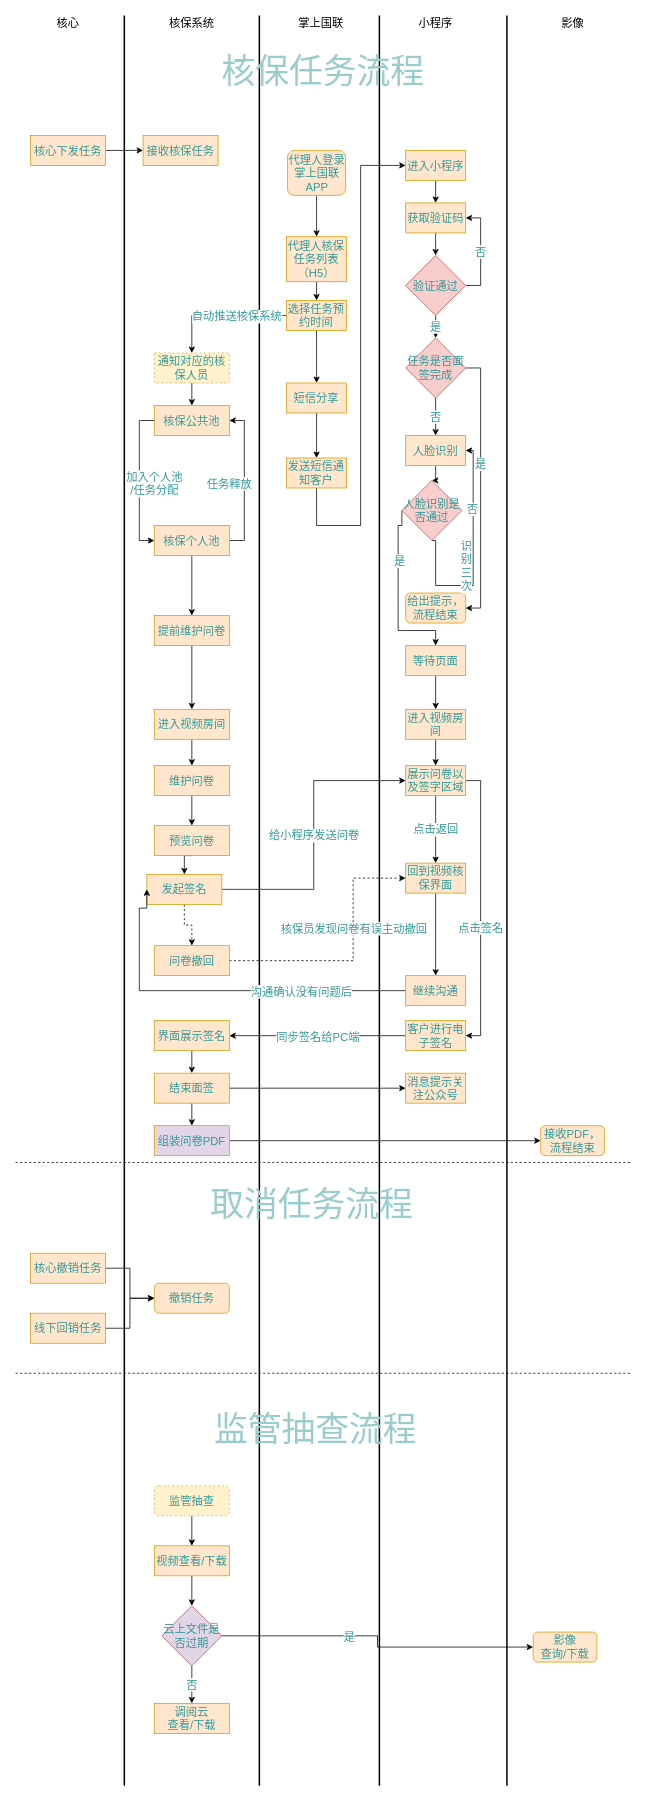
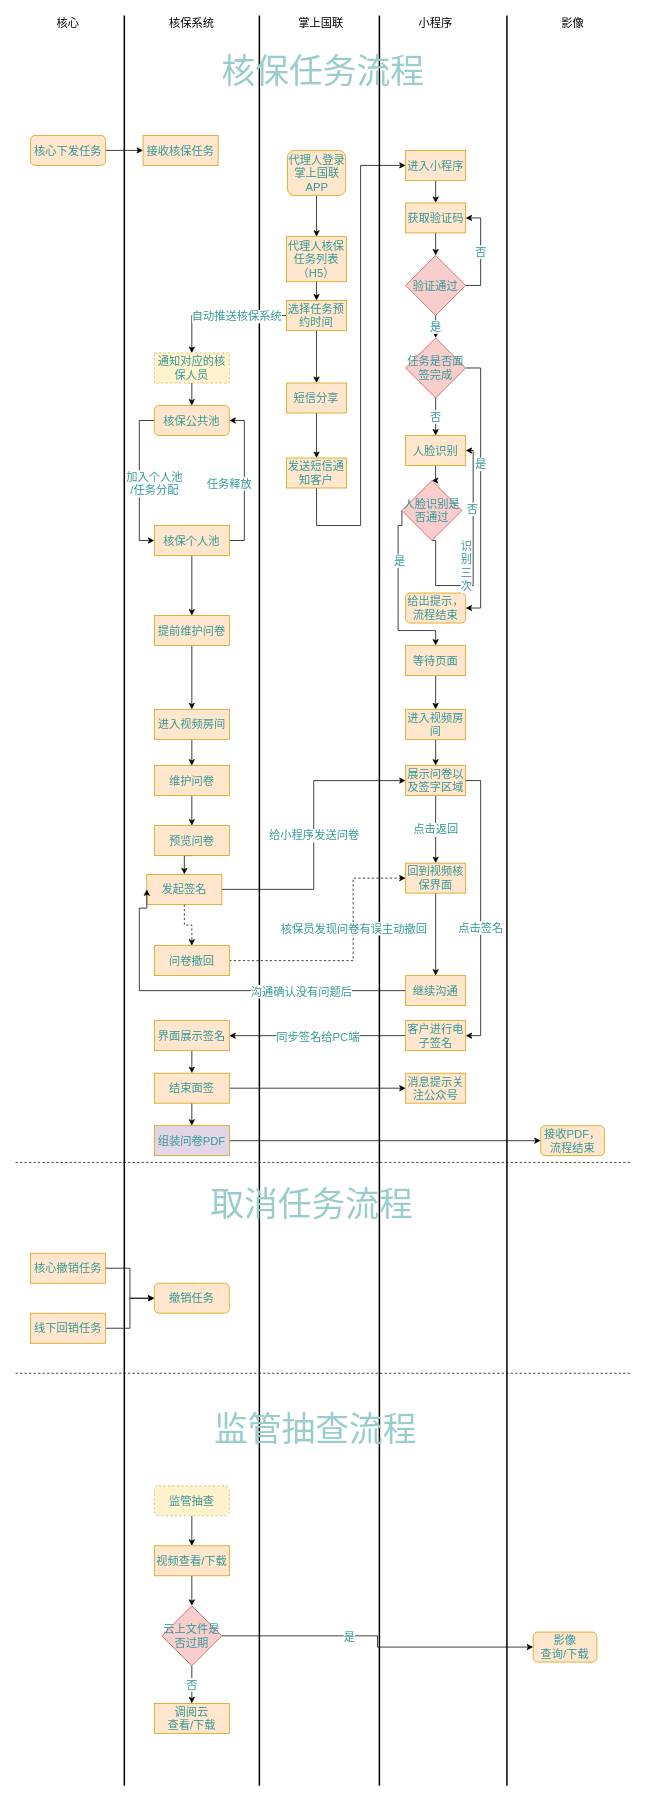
node "核心下发任务": shape rectangle -> rounded rectangle
node "核保公共池": shape rectangle -> rounded rectangle
node "云上文件是否过期": fillcolor #e1d5e7 -> #f8cecc
